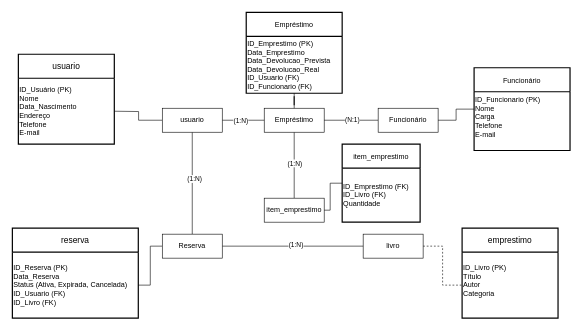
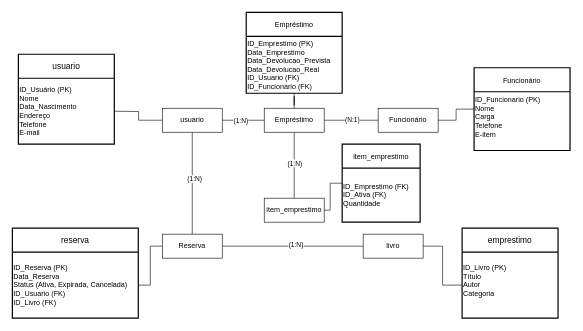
node "ID_Funcionario (PK) Nome Carga Telefone E-mail": label "ID_Funcionario (PK) Nome Carga Telefone E-mail" -> "ID_Funcionario (PK) Nome Carga Telefone E-item"
node "ID_Emprestimo (FK) ID_Livro (FK) Quantidade": label "ID_Emprestimo (FK) ID_Livro (FK) Quantidade" -> "ID_Emprestimo (FK) ID_Ativa (FK) Quantidade"
edge "livro" -- "ID_Livro (PK) Título Autor Categoria": style dashed -> solid
